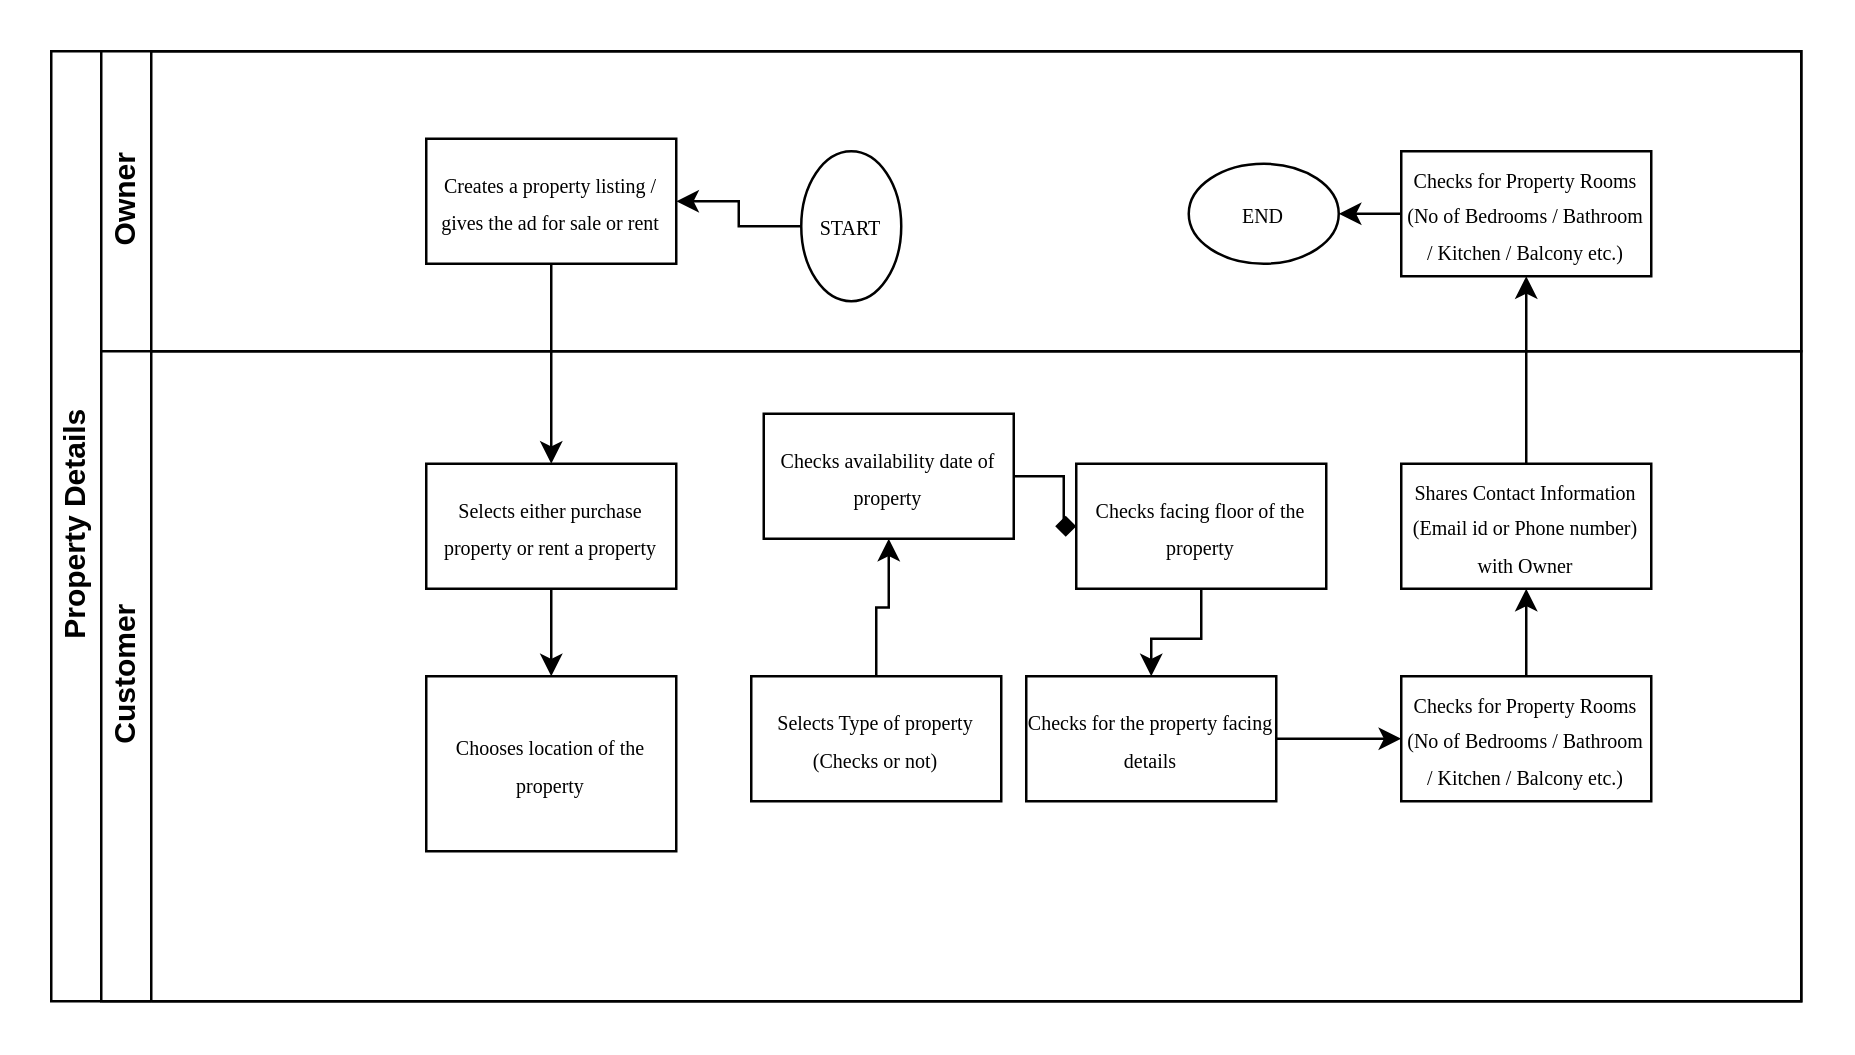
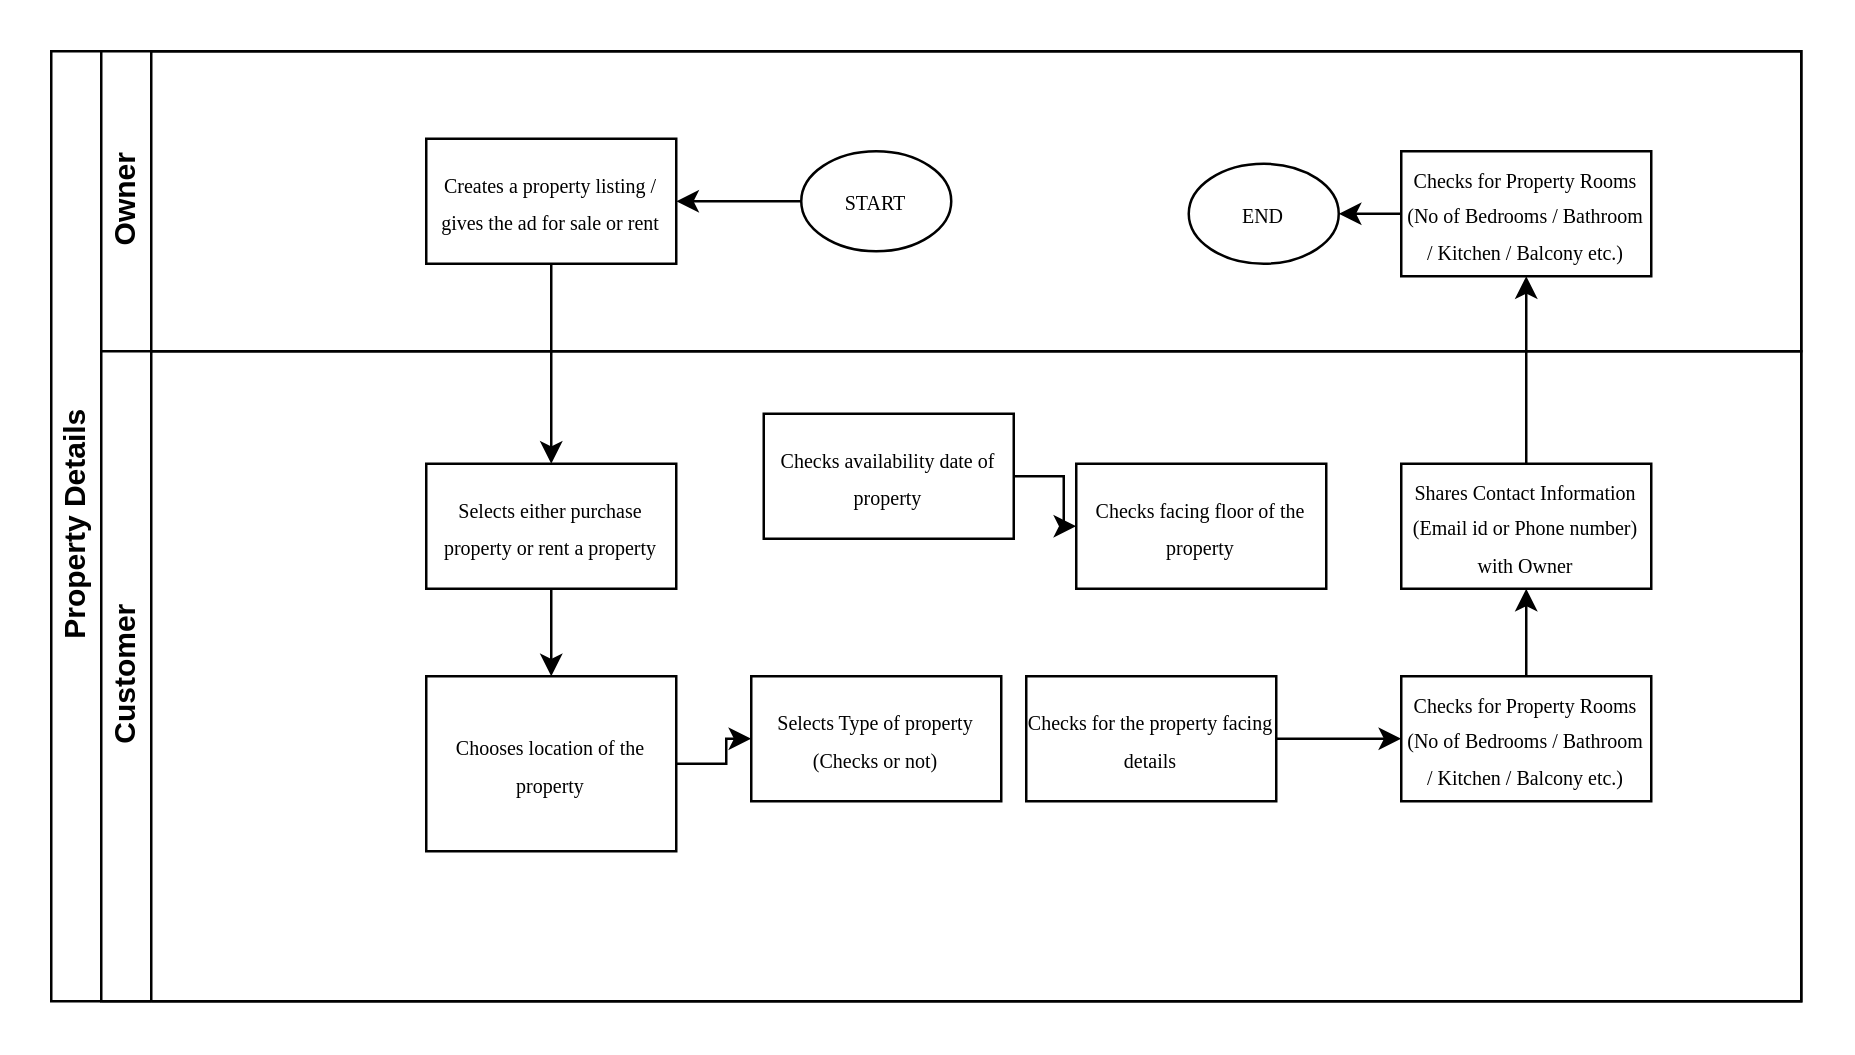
node "START": size 100x150 -> 150x100
edge "Checks availability date of property" -> "Checks facing floor of the property": arrowhead diamond -> classic
edge "Selects Type of property (Checks or not)" -> "Checks availability date of property": removed
edge "Checks facing floor of the property" -> "Checks for the property facing details": removed
edge "Chooses location of the property" -> "Selects Type of property (Checks or not)": added
